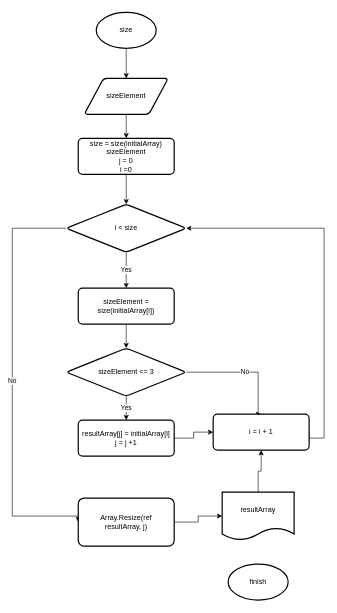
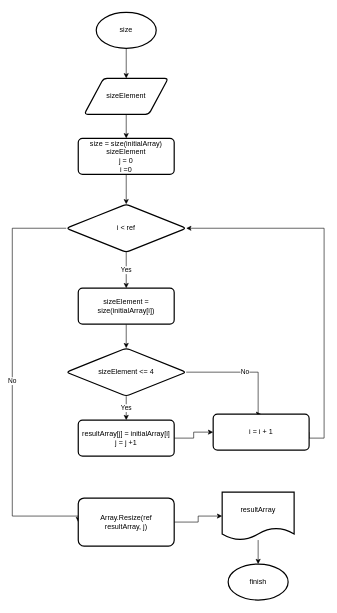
node "i < size": label "i < size" -> "i < ref"
node "sizeElement <= 3": label "sizeElement <= 3" -> "sizeElement <= 4"
edge "resultArray" -> "i = i + 1": now "resultArray" -> "finish"
